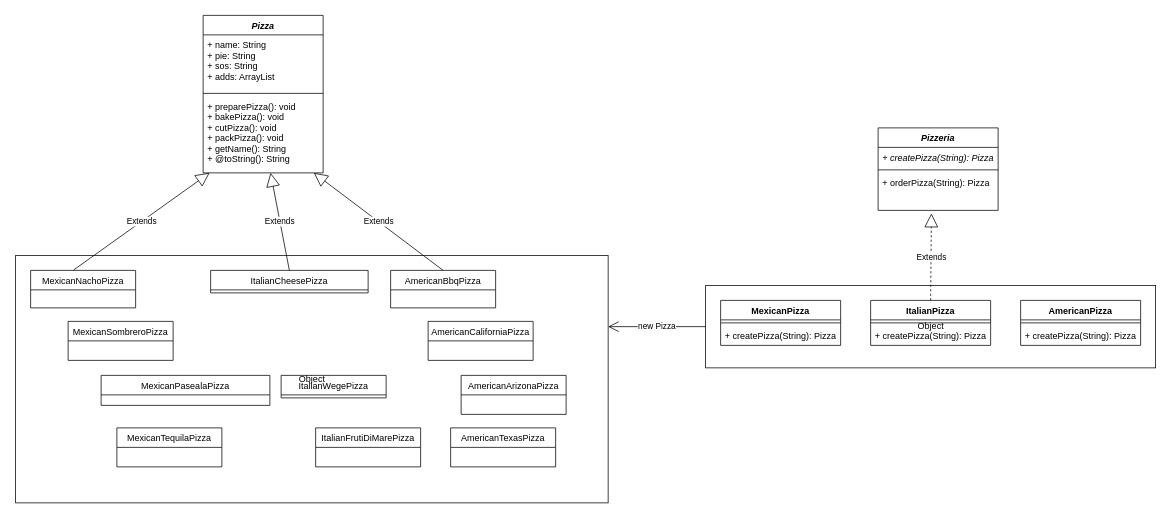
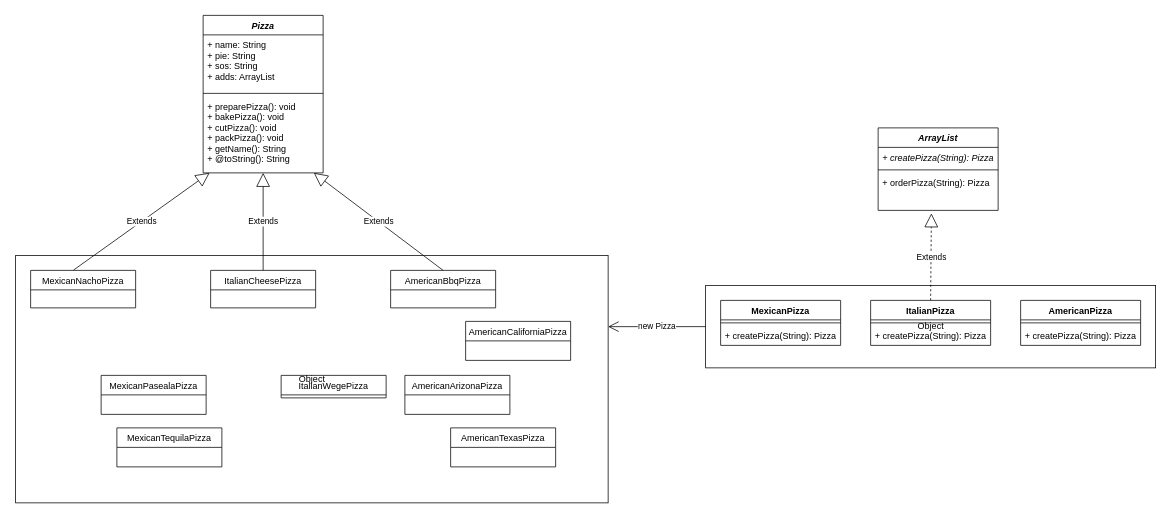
node "Pizzeria": label "Pizzeria" -> "ArrayList"
node "ItalianCheesePizza": size 158x23 -> 105x38
node "MexicanSombreroPizza": removed
node "AmericanCaliforniaPizza": moved (480, 341) -> (518, 341)
node "MexicanPasealaPizza": size 169x30 -> 105x39
node "AmericanArizonaPizza": moved (513, 395) -> (457, 395)
node "ItalianFrutiDiMarePizza": removed
